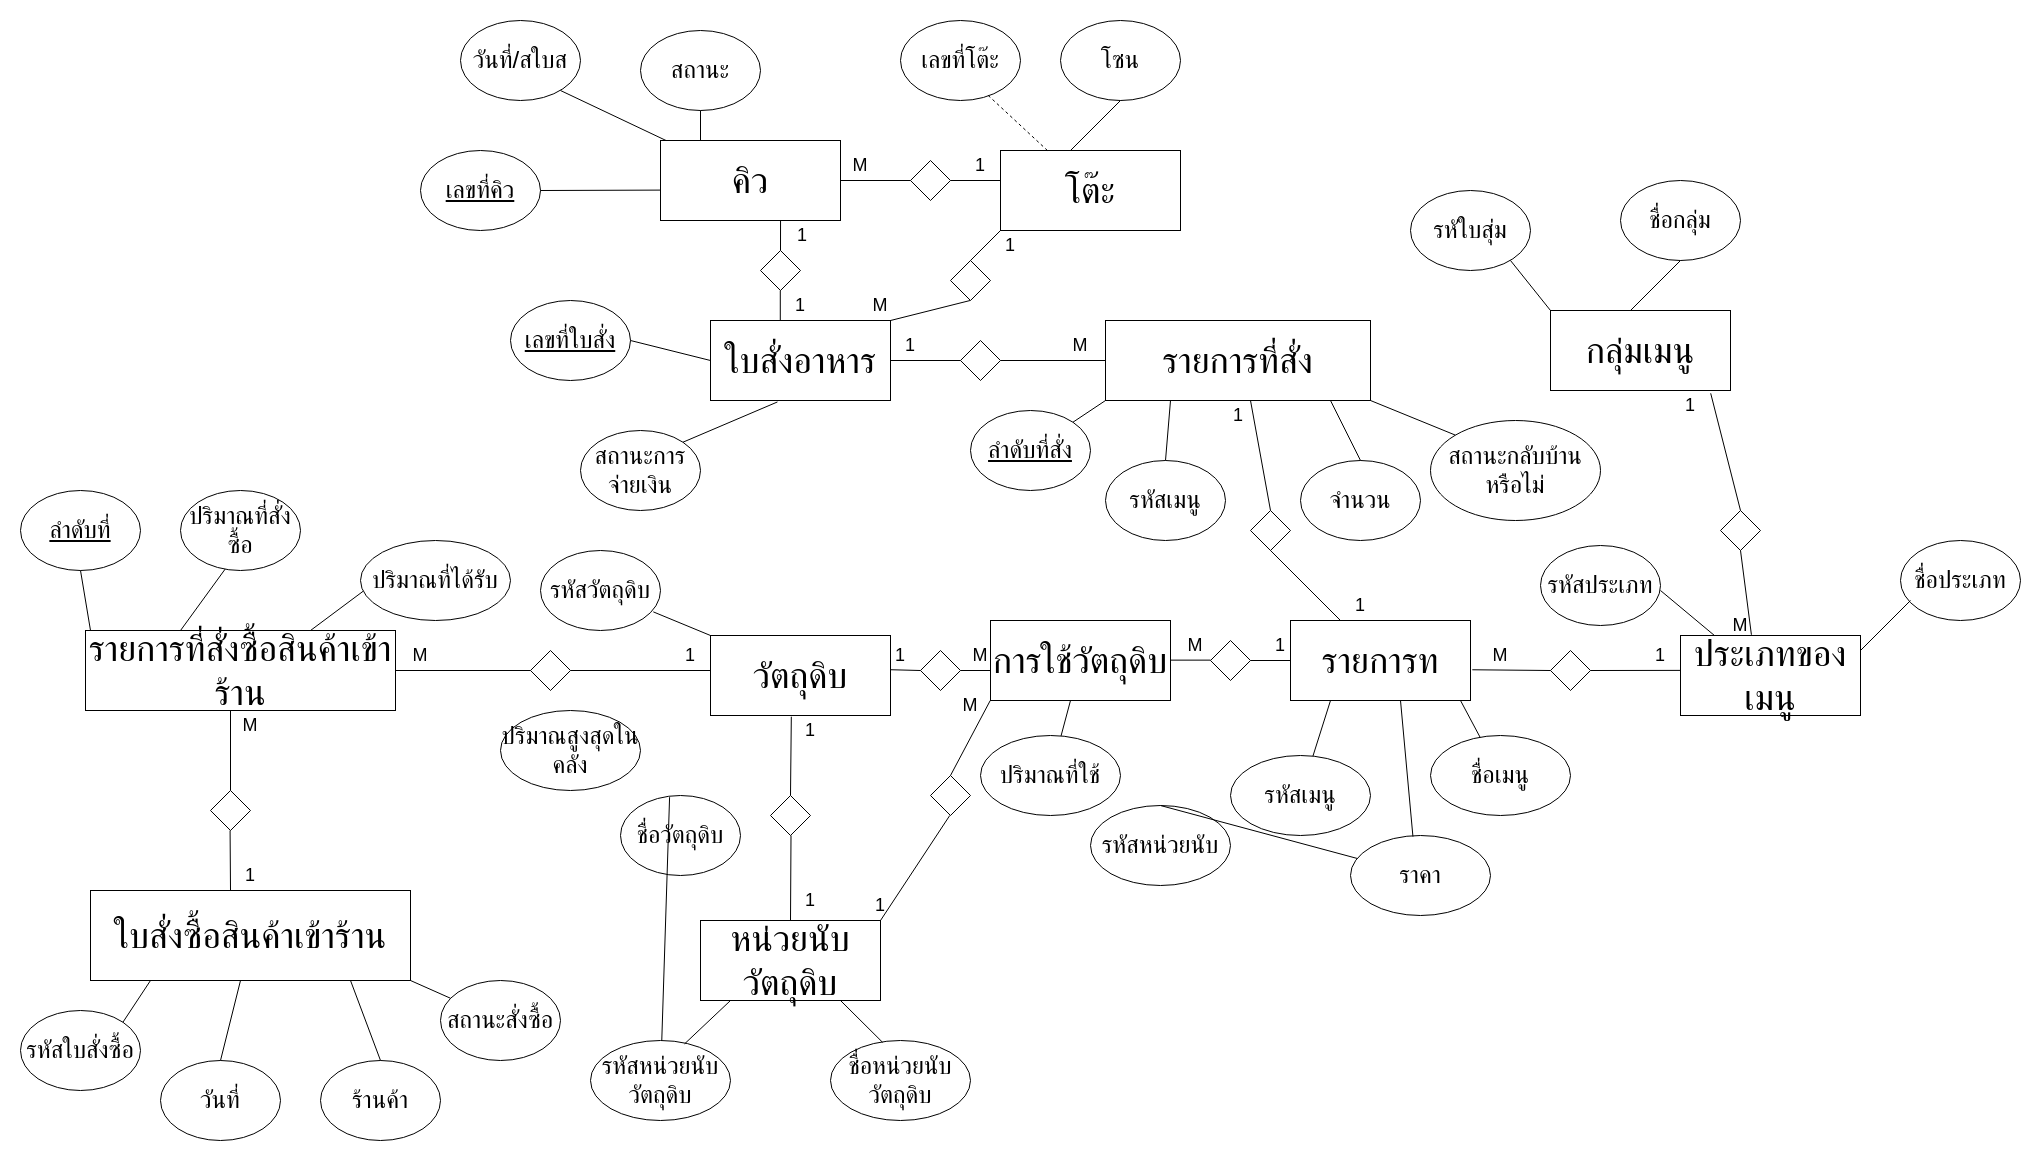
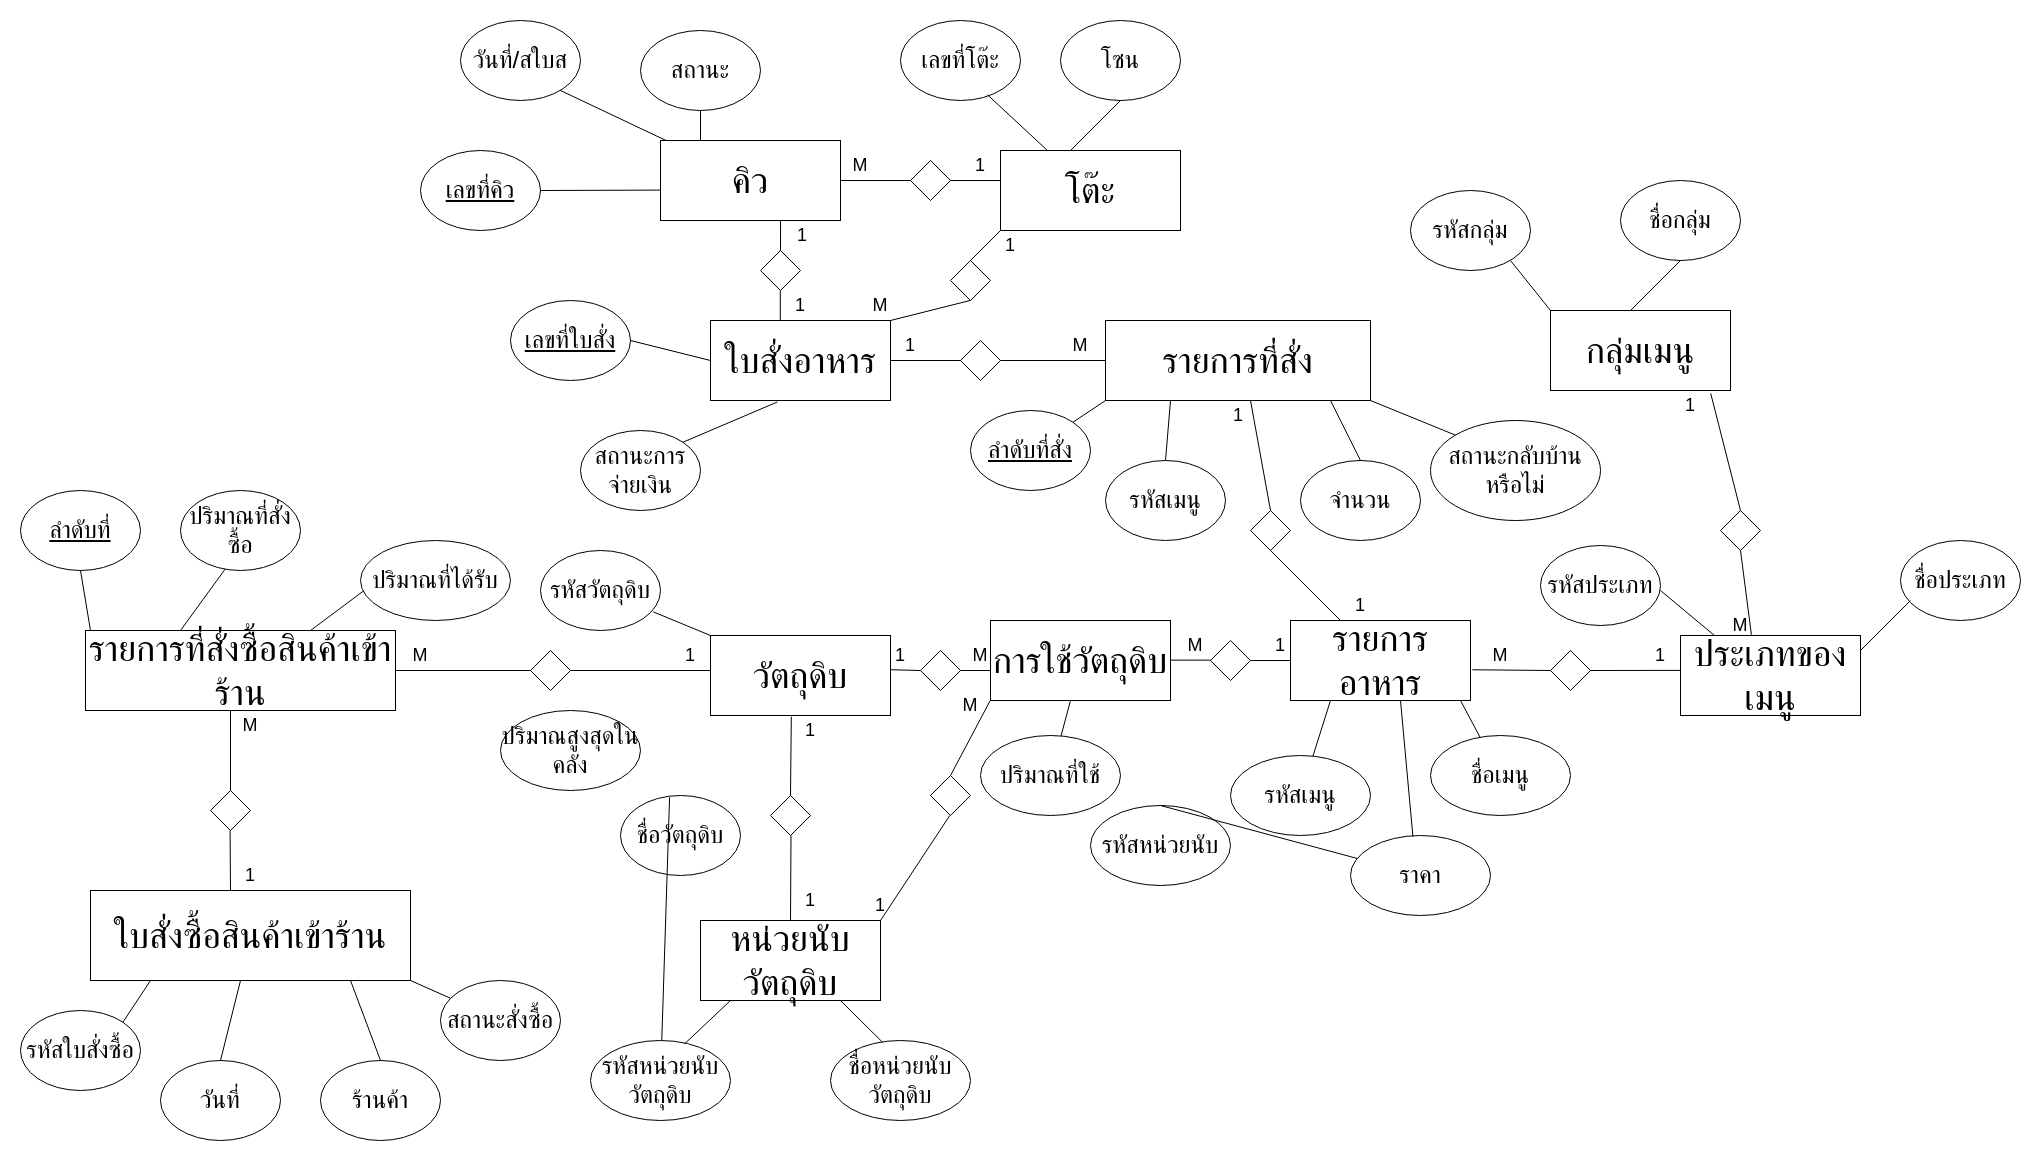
edge "เลขที่โต๊ะ" -- "โต๊ะ": style dashed -> solid
node "รหัใบสุ่ม": label "รหัใบสุ่ม" -> "รหัสกลุ่ม"
node "รายการท": label "รายการท" -> "รายการอาหาร"
